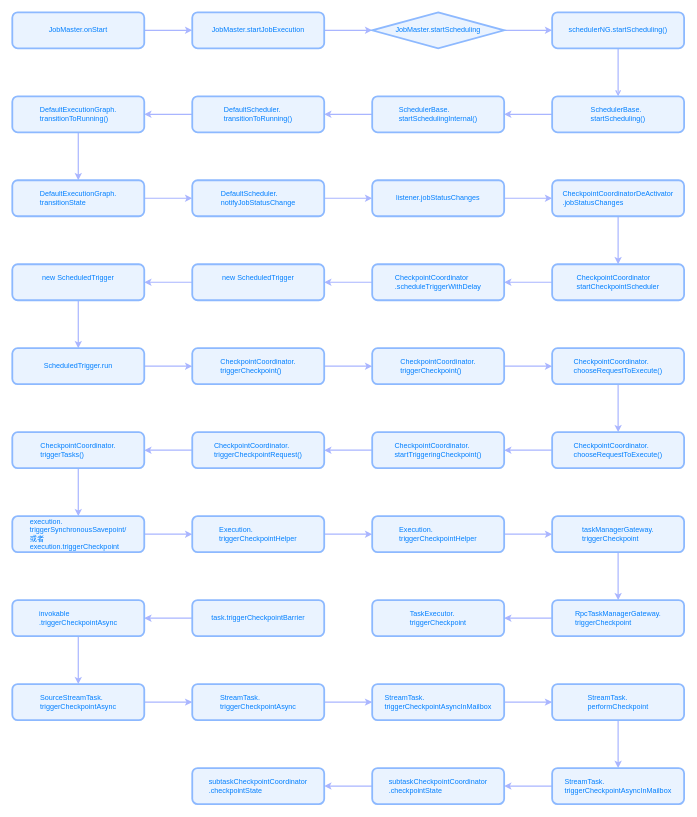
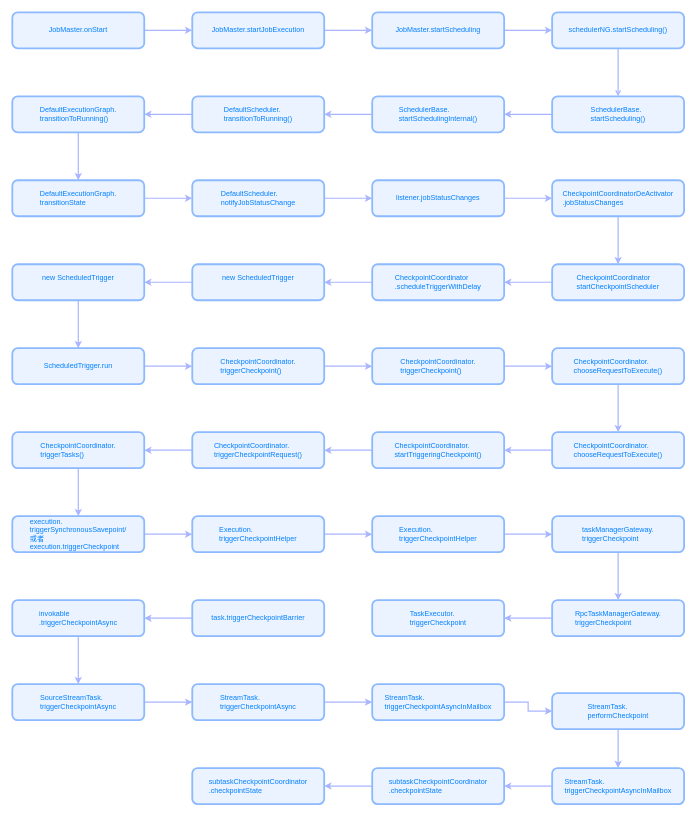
node "JobMaster.startScheduling": shape diamond -> rounded rectangle
node "StreamTask. performCheckpoint": moved (618, 702) -> (618, 711)
